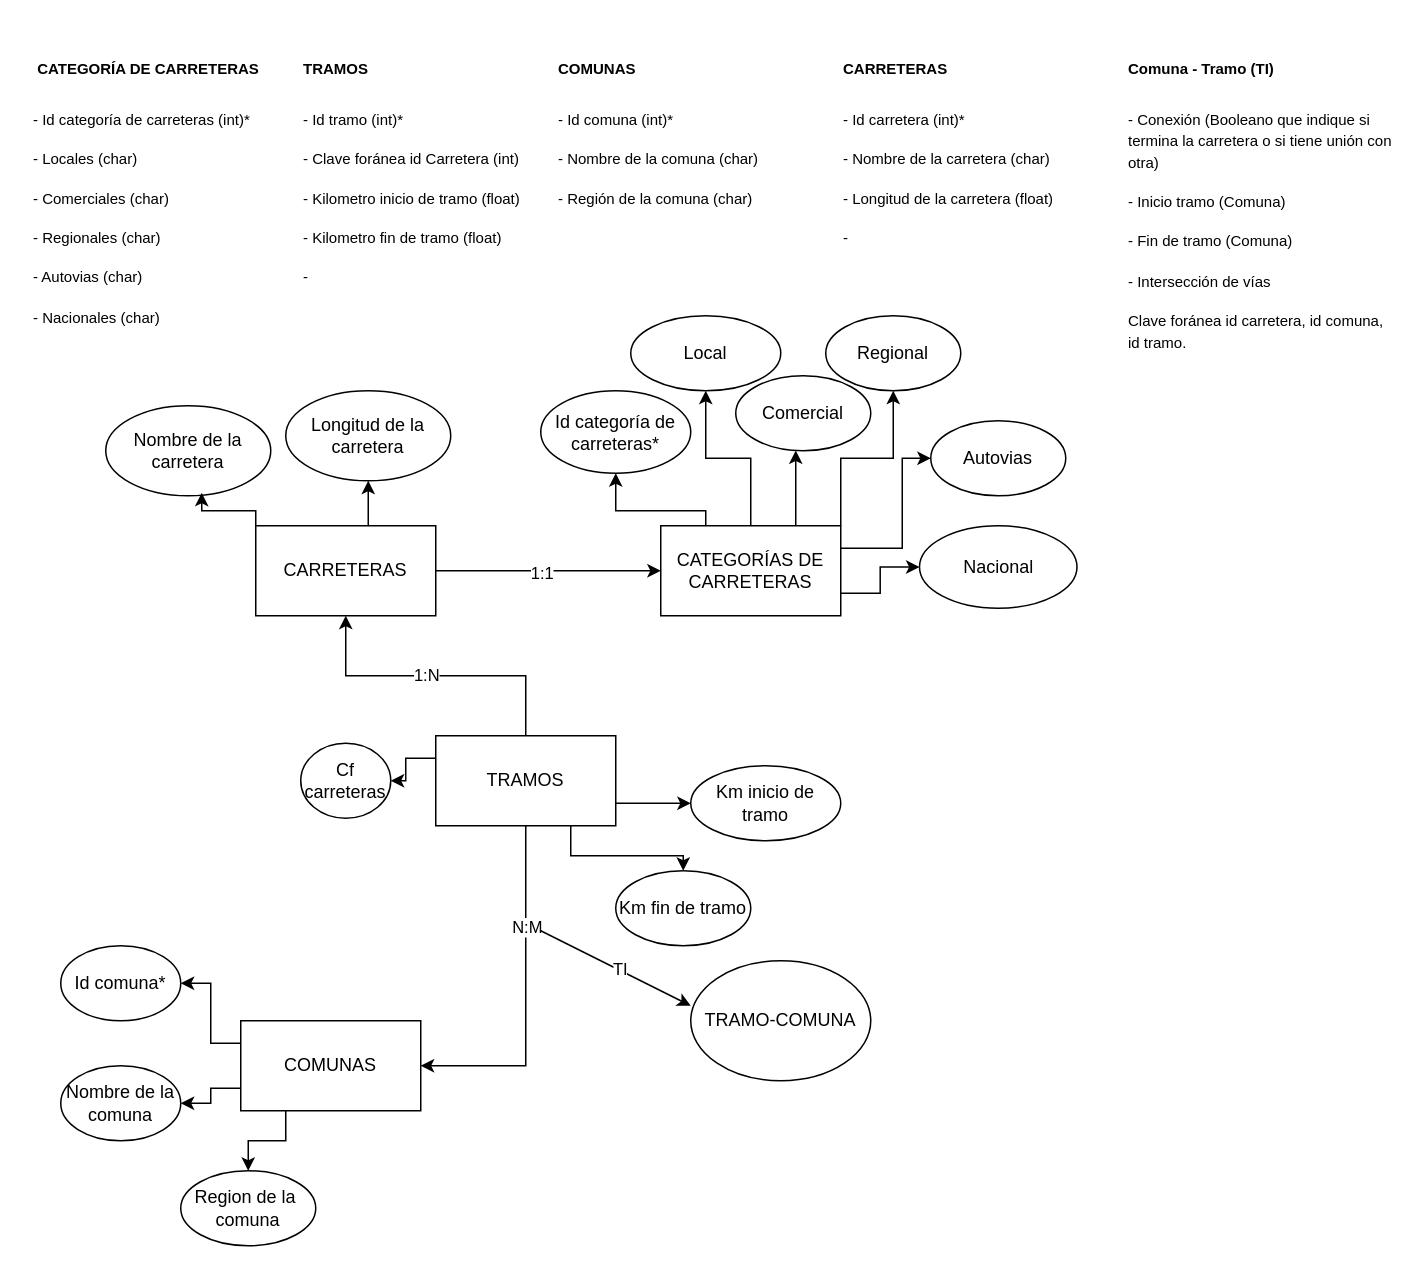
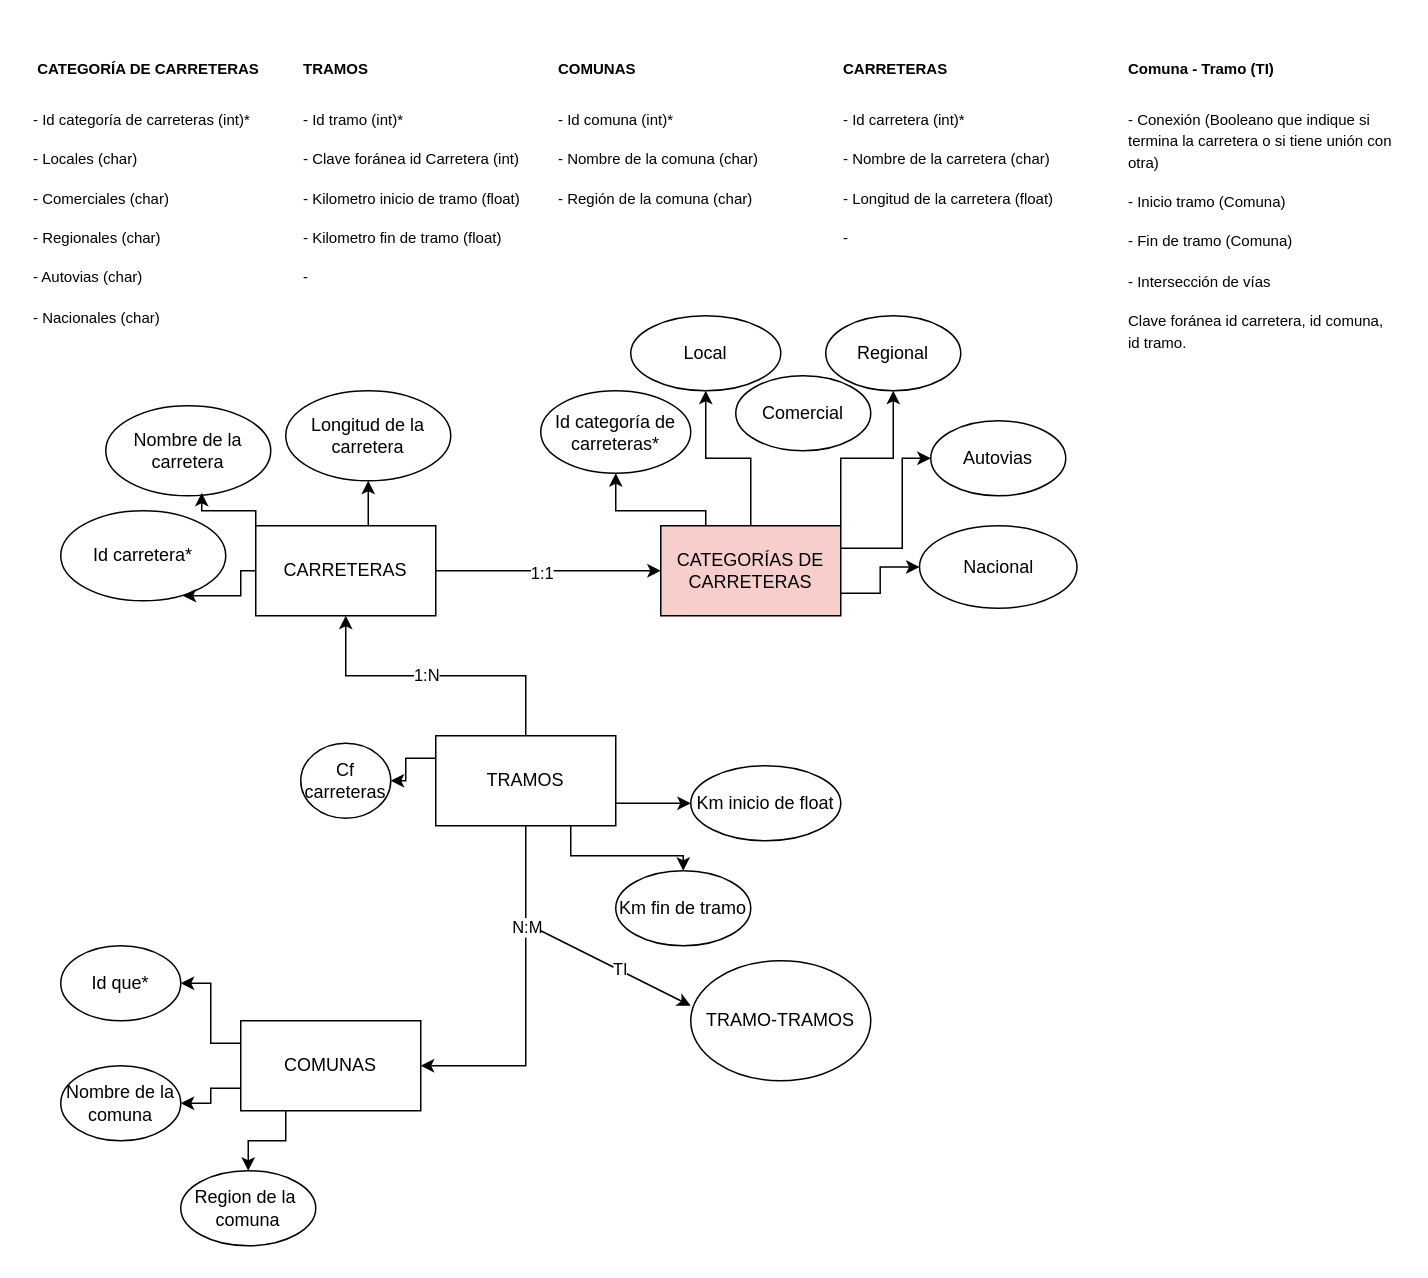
edge "CATEGORÍAS DE CARRETERAS" -> "Comercial": removed
node "Id carretera*": added
node "CATEGORÍAS DE CARRETERAS": fillcolor #ffffff -> #f8cecc
edge "CARRETERAS" -> "Id carretera*": added
node "Km inicio de tramo": label "Km inicio de tramo" -> "Km inicio de float"
node "Id comuna*": label "Id comuna*" -> "Id que*"
node "TRAMO-COMUNA": label "TRAMO-COMUNA" -> "TRAMO-TRAMOS"
